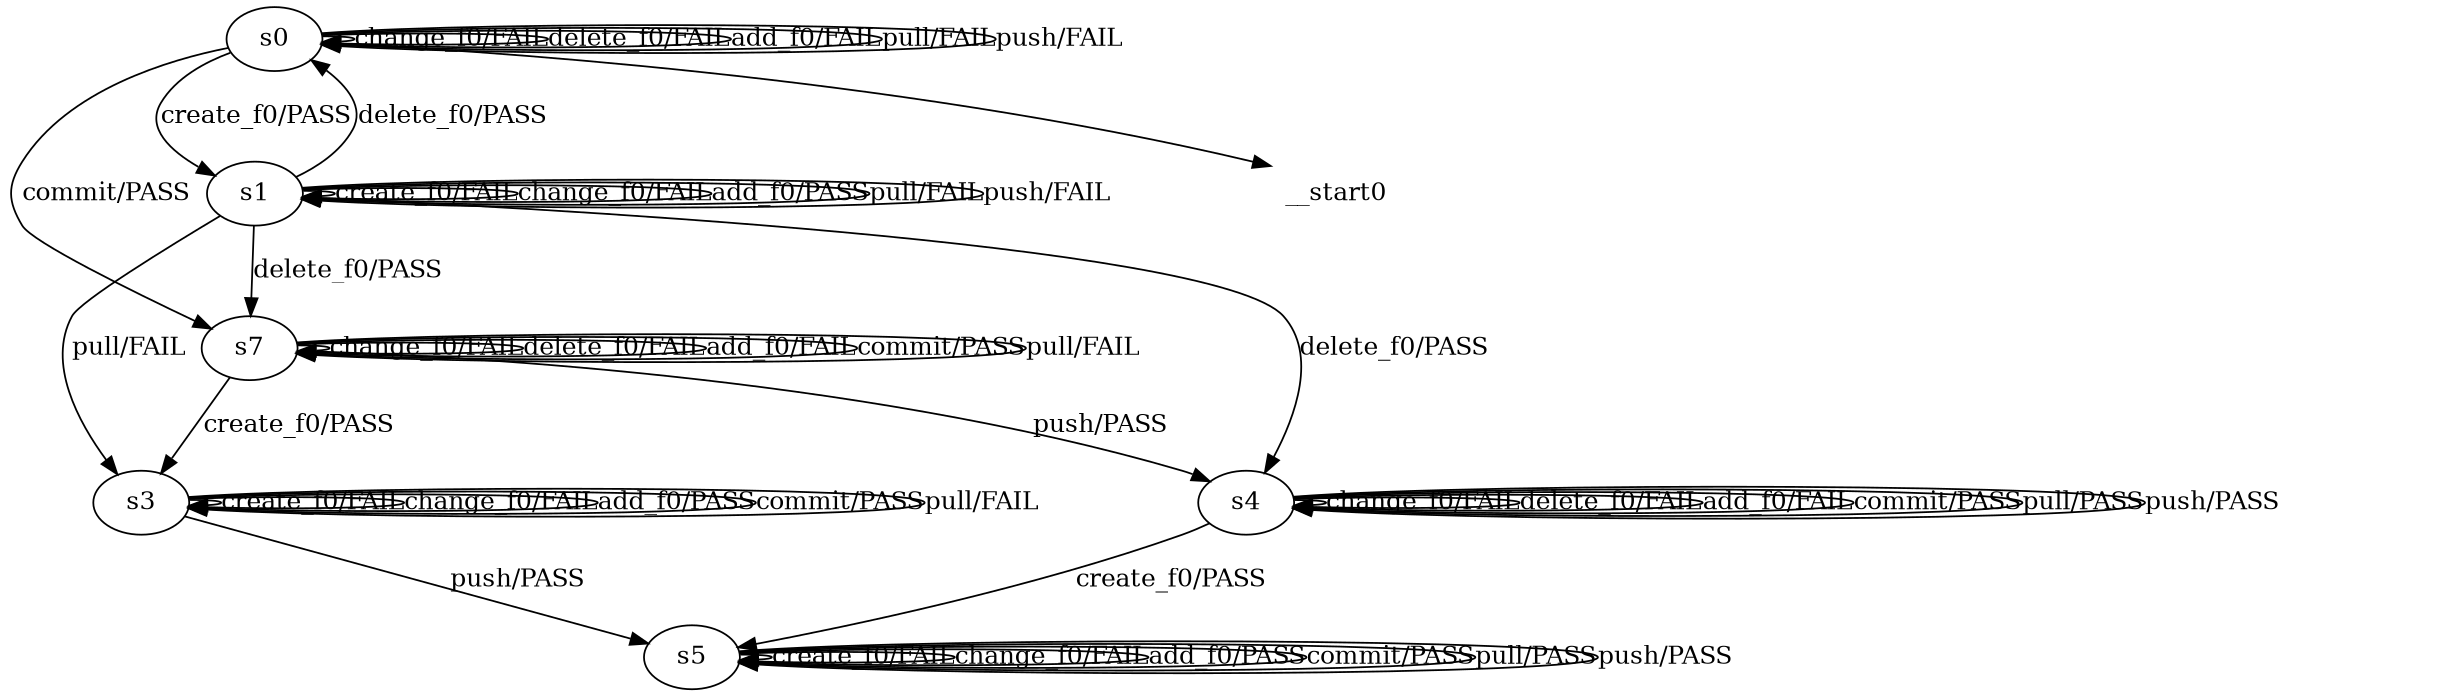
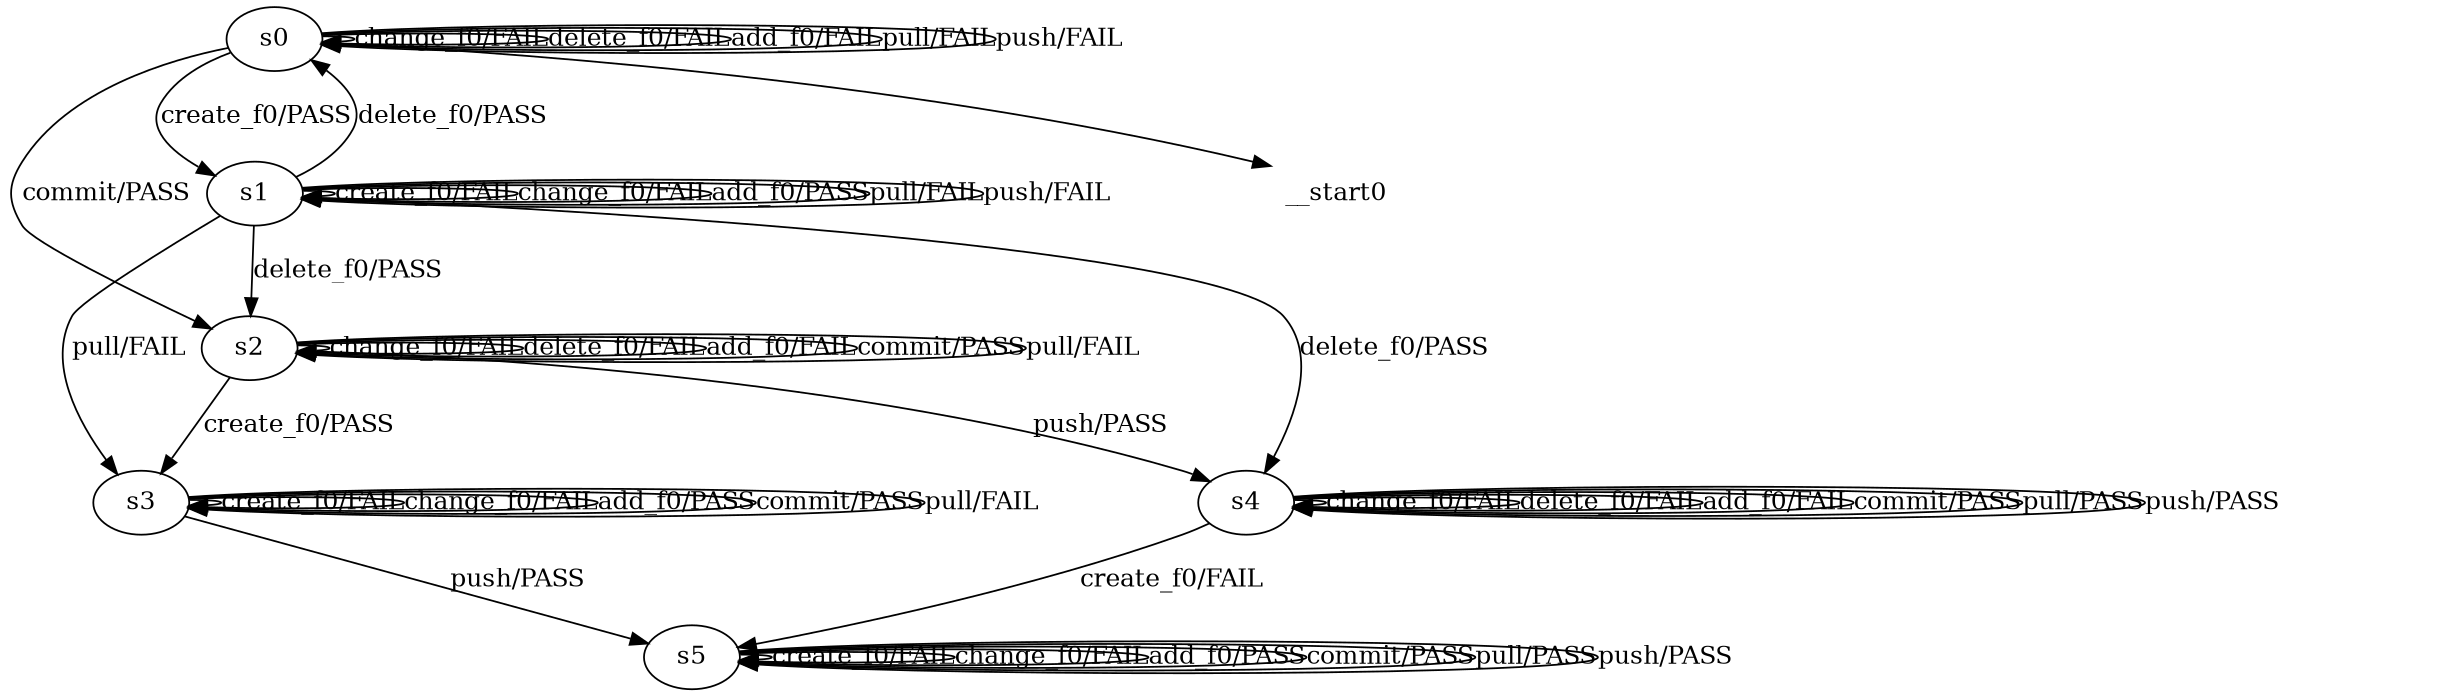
node "s7": label "s7" -> "s2"
edge "s4" -> "s5": label "create_f0/PASS" -> "create_f0/FAIL"
